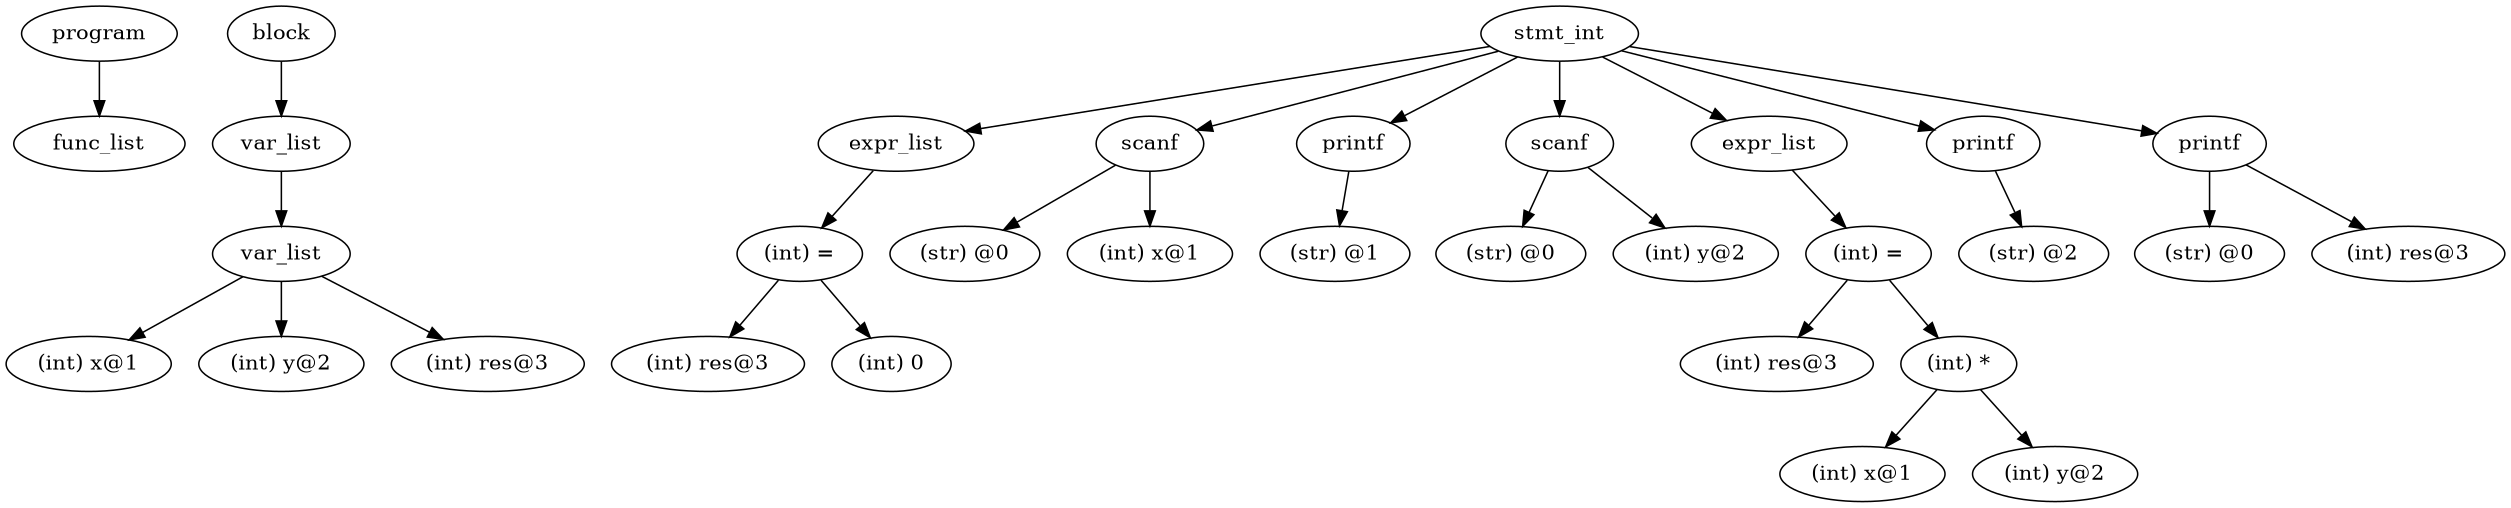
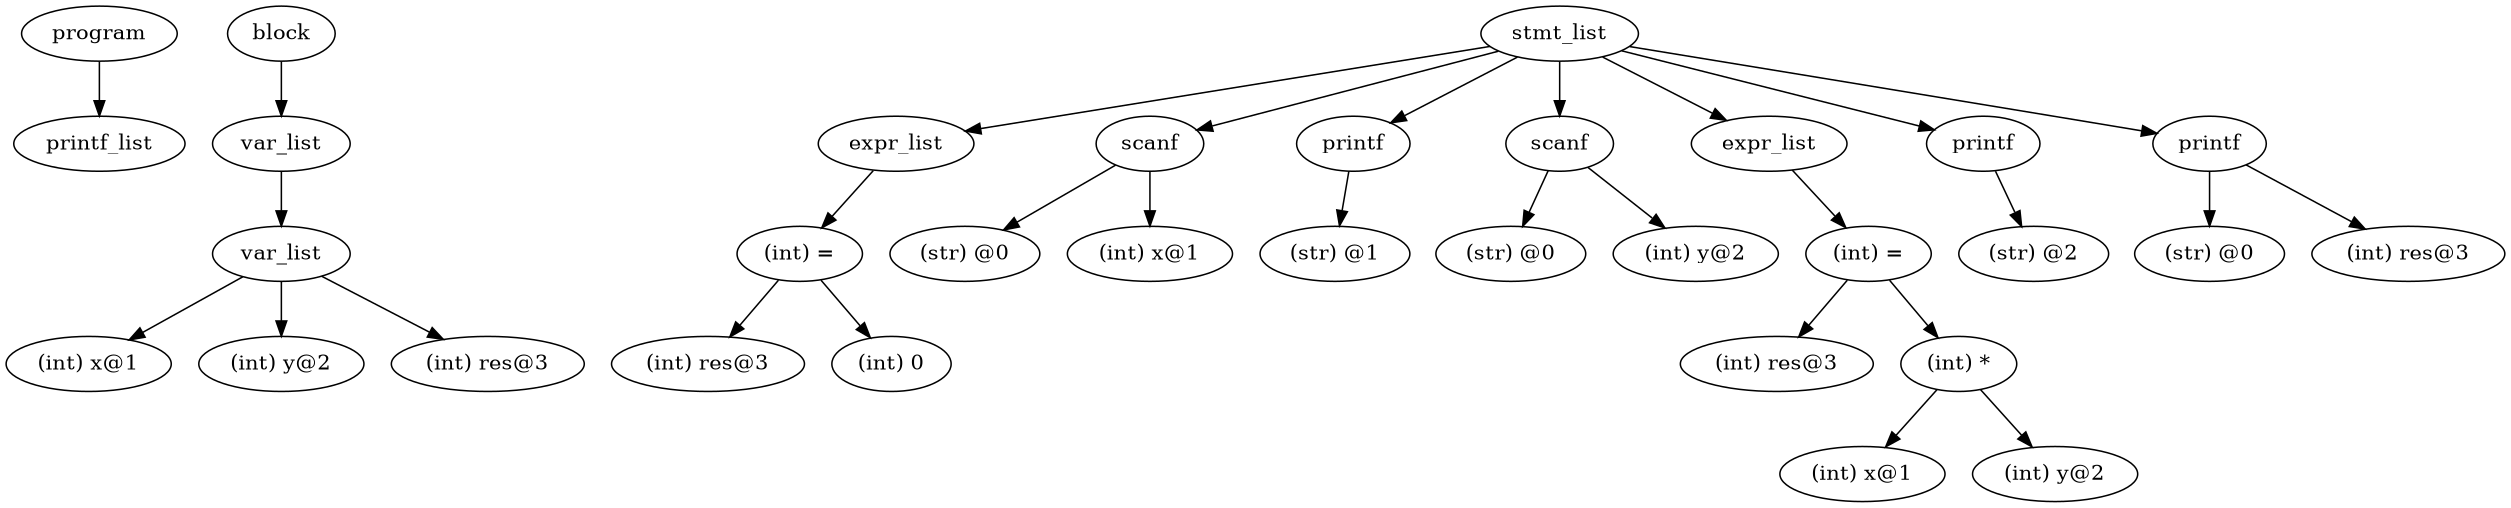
node "stmt_int": label "stmt_int" -> "stmt_list"
node "func_list": label "func_list" -> "printf_list"
